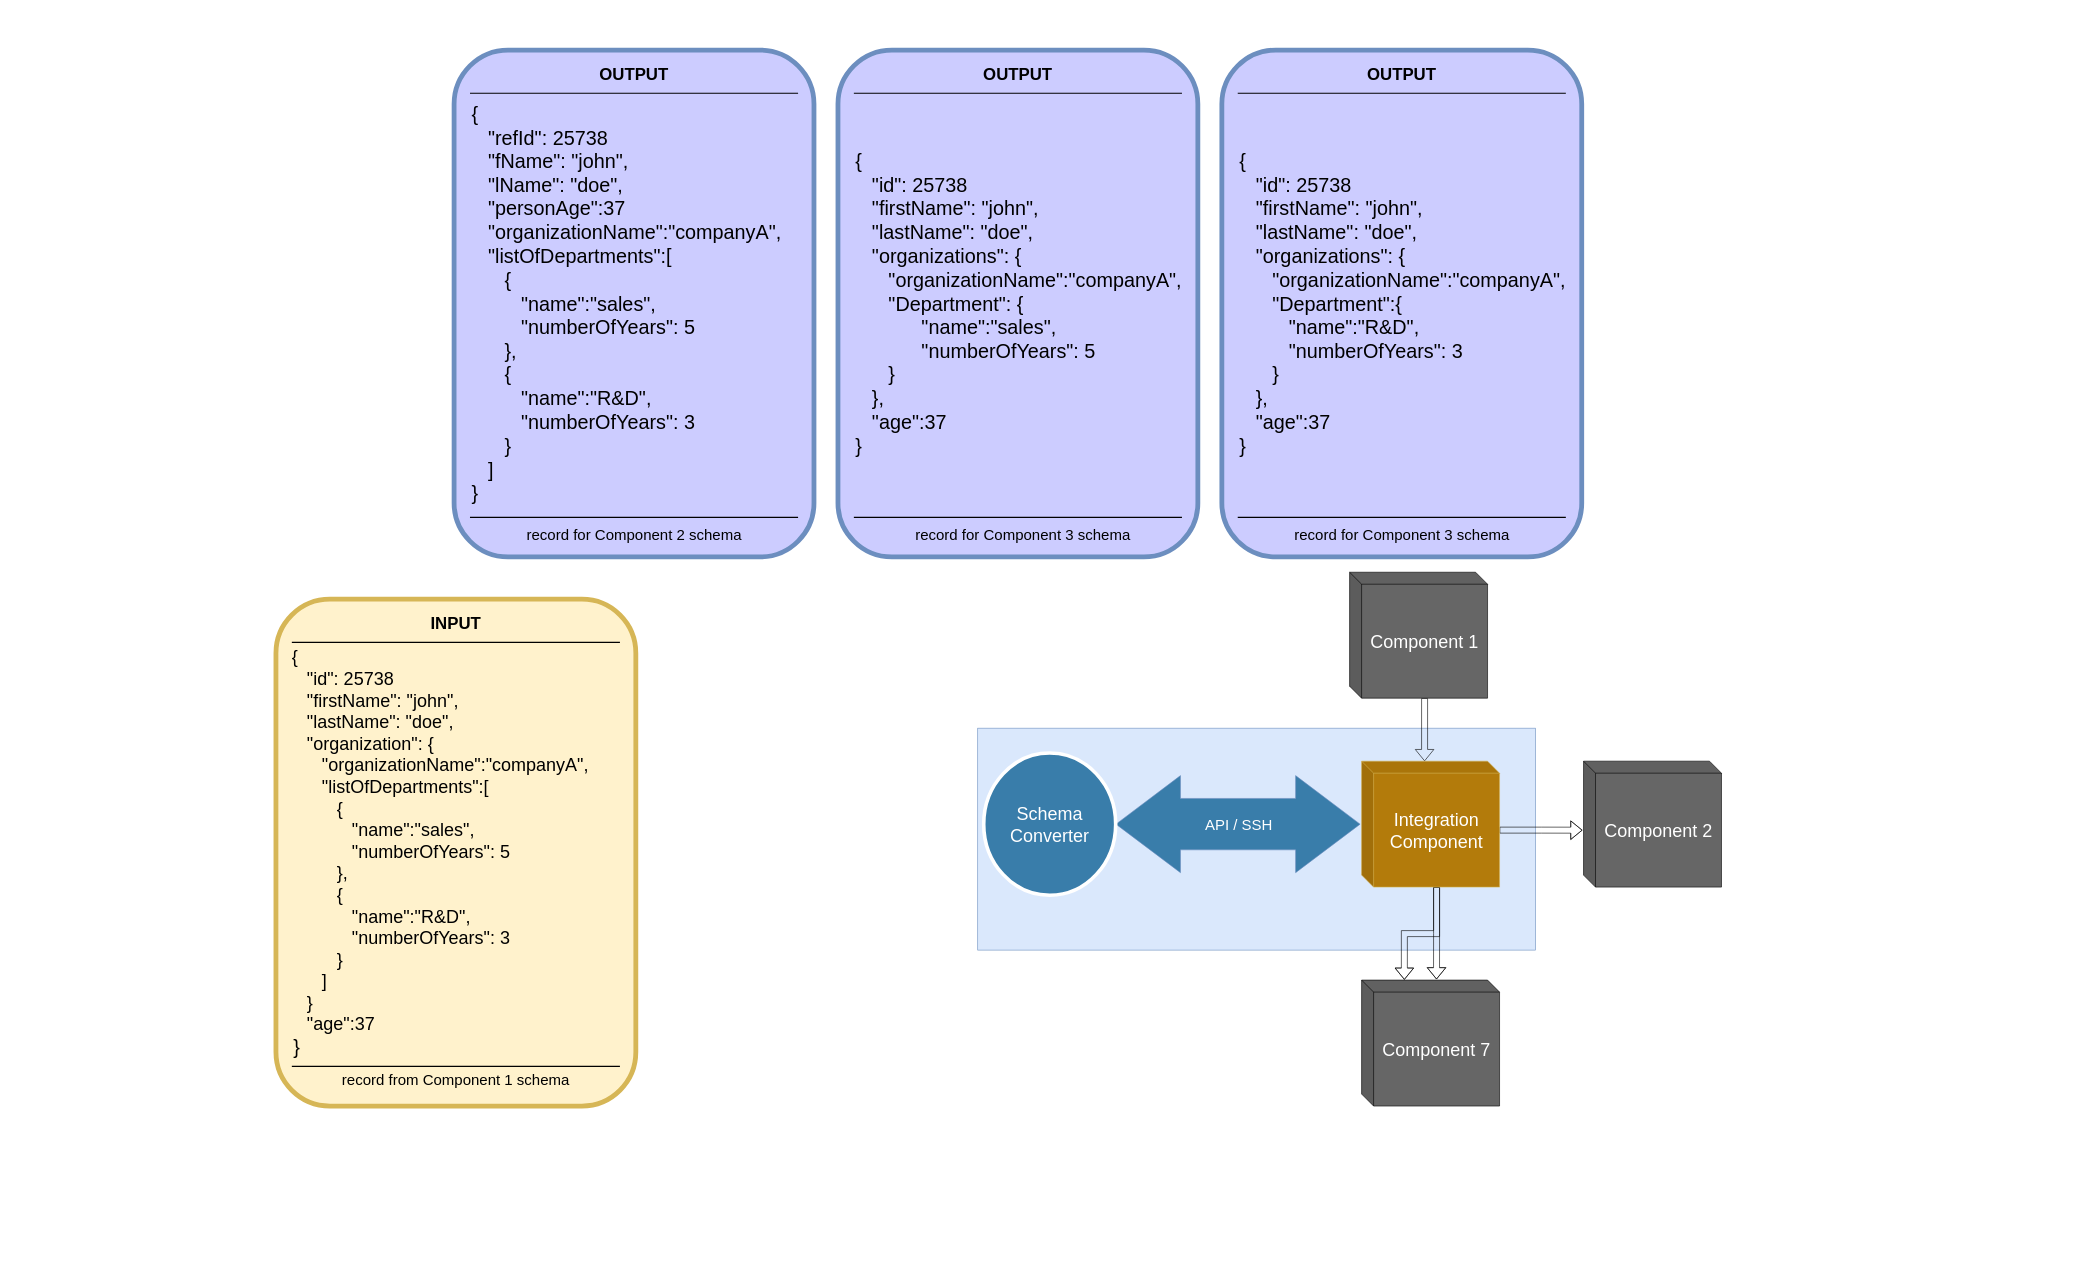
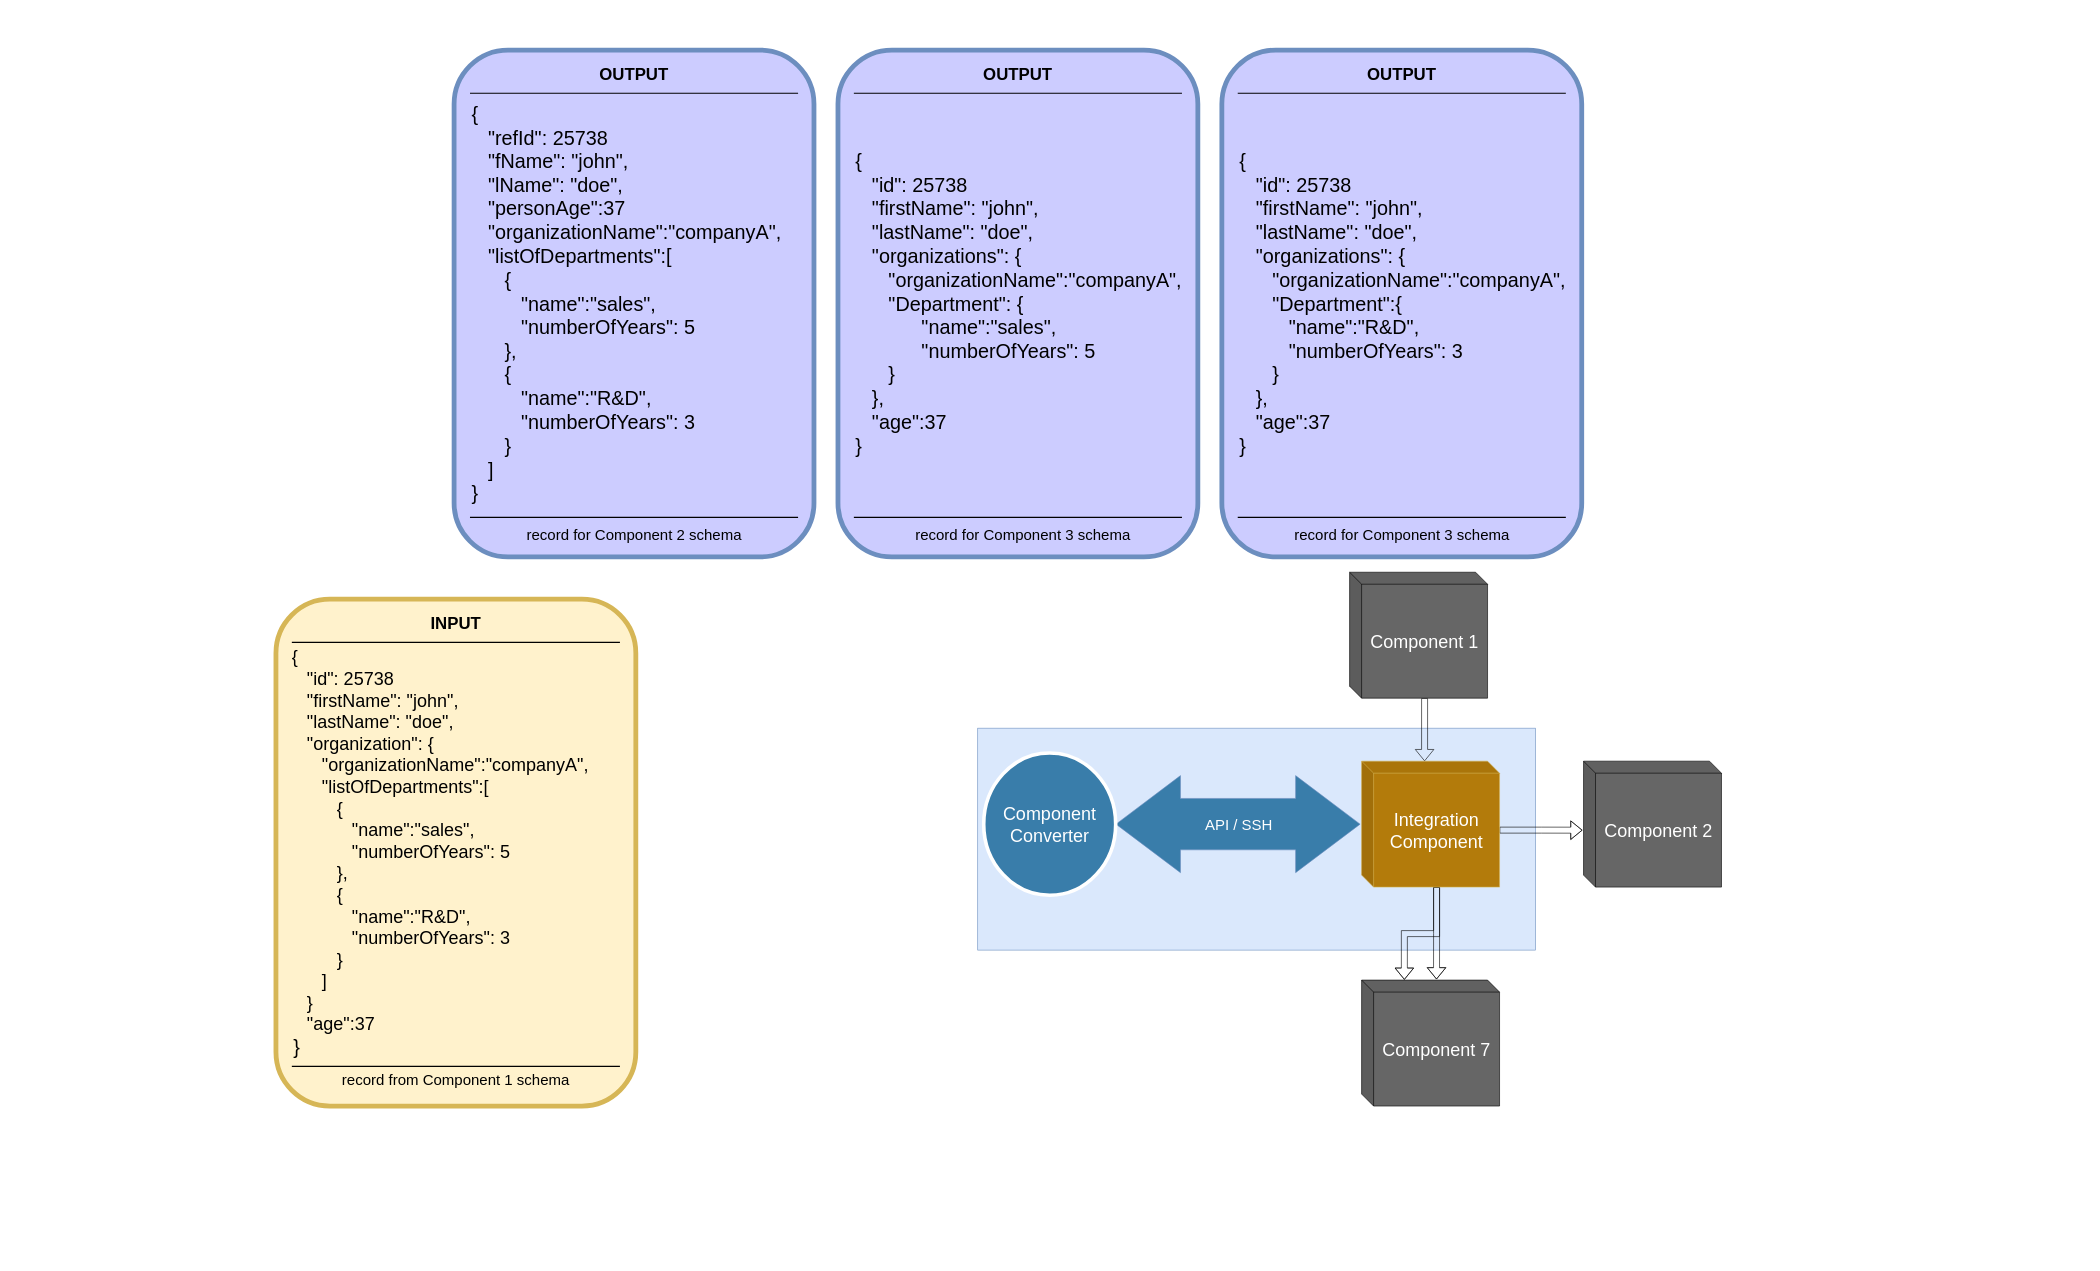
node "Schema Converter": label "Schema Converter" -> "Component Converter"
